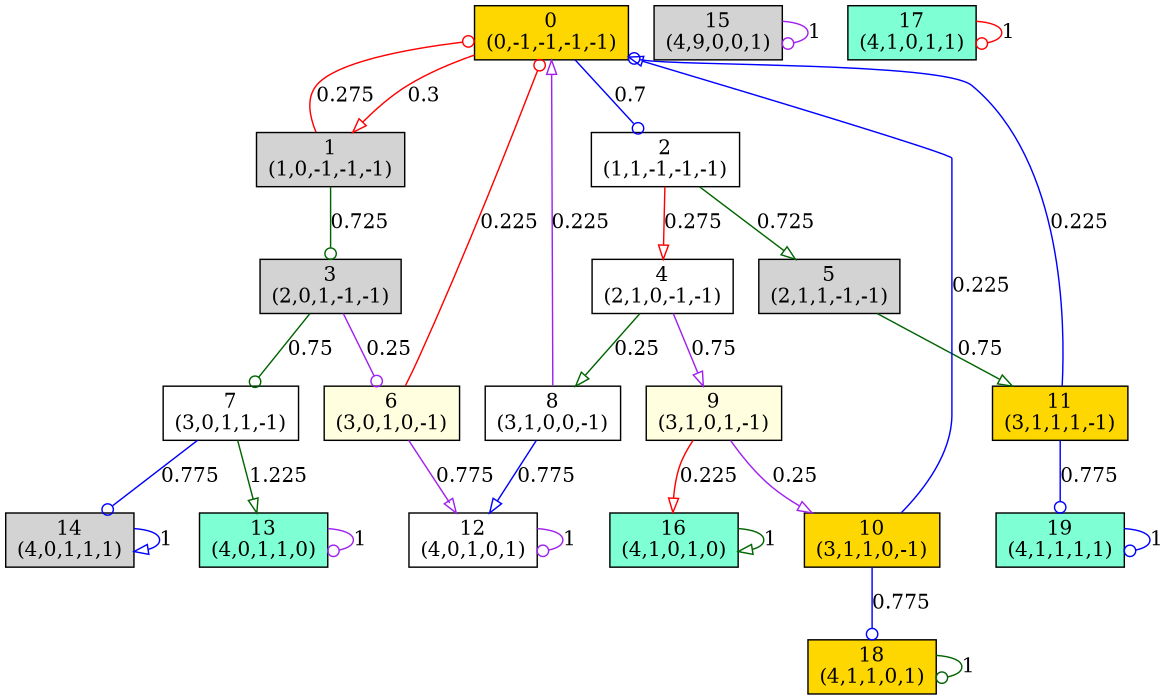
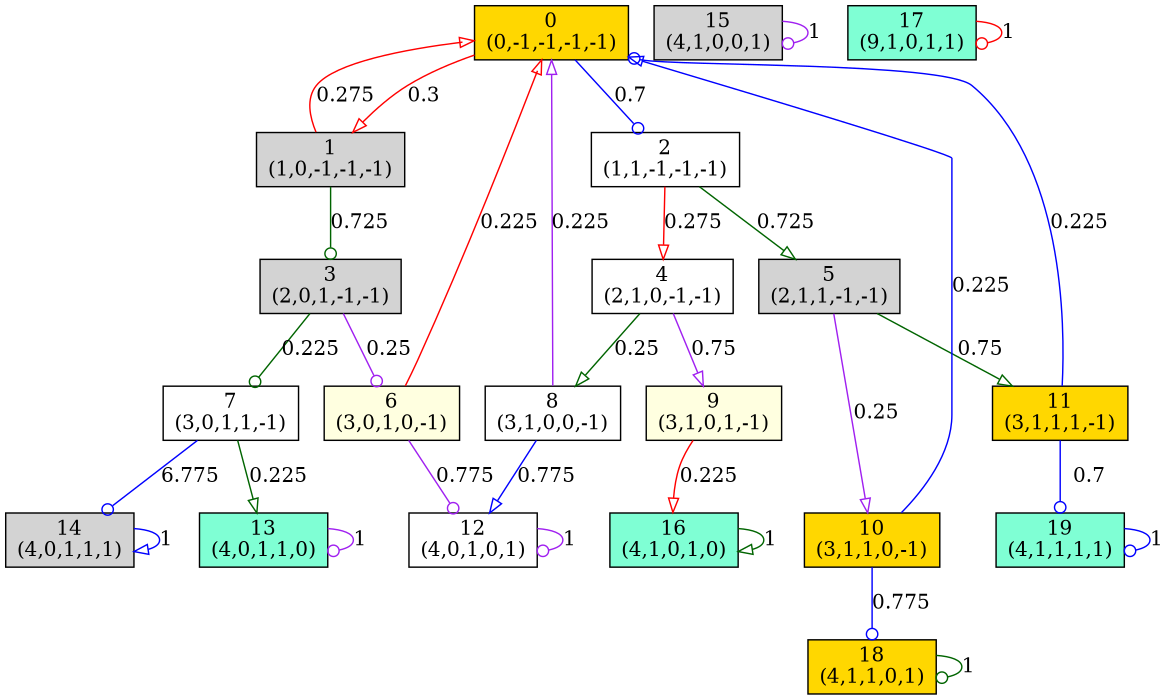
node "15 (4,9,0,0,1)": label "15 (4,9,0,0,1)" -> "15 (4,1,0,0,1)"
node "17 (4,1,0,1,1)": label "17 (4,1,0,1,1)" -> "17 (9,1,0,1,1)"
edge "1 (1,0,-1,-1,-1)" -> "0 (0,-1,-1,-1,-1)": arrowhead odot -> onormal
edge "6 (3,0,1,0,-1)" -> "0 (0,-1,-1,-1,-1)": arrowhead odot -> onormal
edge "3 (2,0,1,-1,-1)" -> "7 (3,0,1,1,-1)": label "0.75" -> "0.225"
edge "6 (3,0,1,0,-1)" -> "12 (4,0,1,0,1)": arrowhead onormal -> odot
edge "7 (3,0,1,1,-1)" -> "14 (4,0,1,1,1)": label "0.775" -> "6.775"
edge "7 (3,0,1,1,-1)" -> "13 (4,0,1,1,0)": label "1.225" -> "0.225"
edge "9 (3,1,0,1,-1)" -> "10 (3,1,1,0,-1)": now "5 (2,1,1,-1,-1)" -> "10 (3,1,1,0,-1)"
edge "11 (3,1,1,1,-1)" -> "19 (4,1,1,1,1)": label "0.775" -> "0.7"
